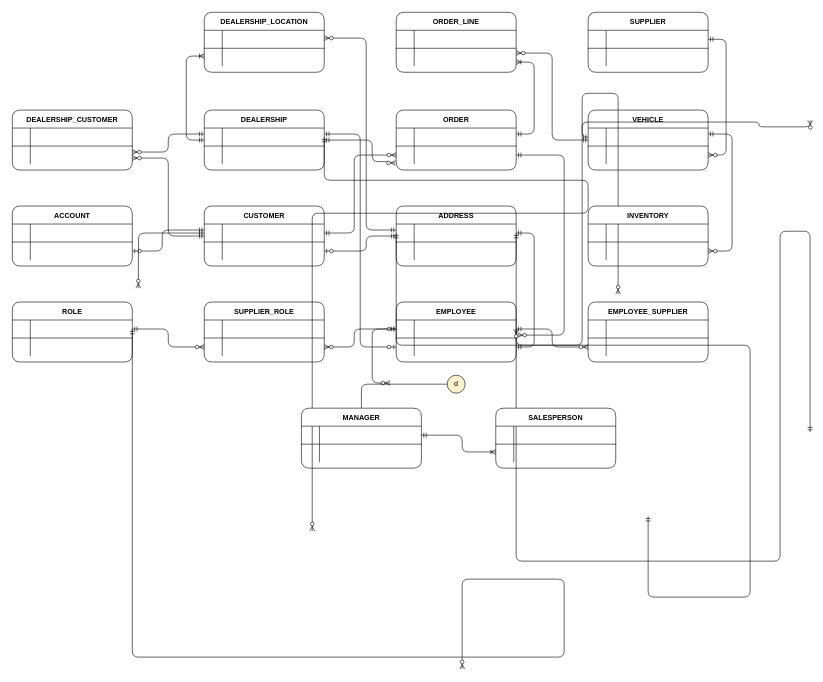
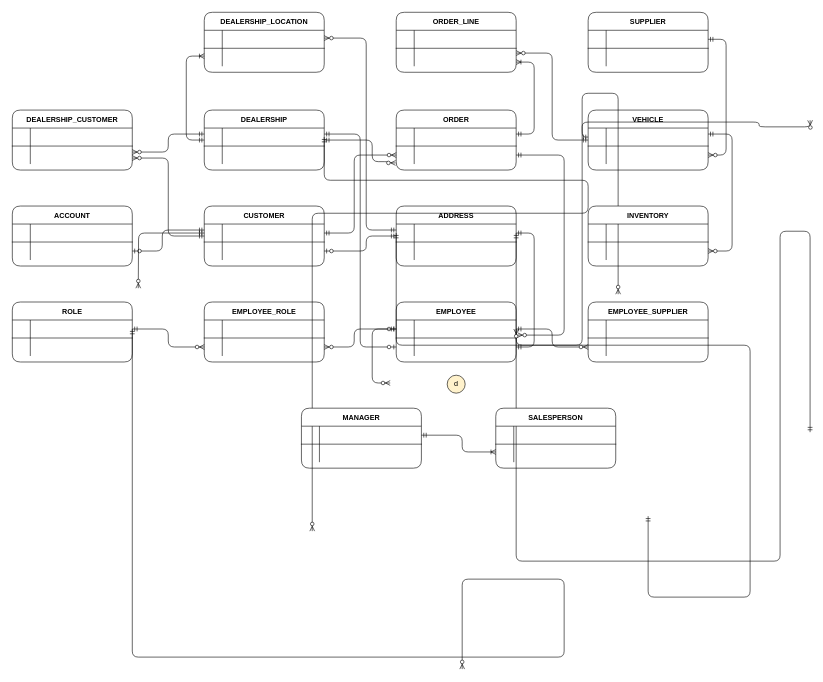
node "SUPPLIER_ROLE": label "SUPPLIER_ROLE" -> "EMPLOYEE_ROLE"
edge "d" -- "MANAGER": removed
